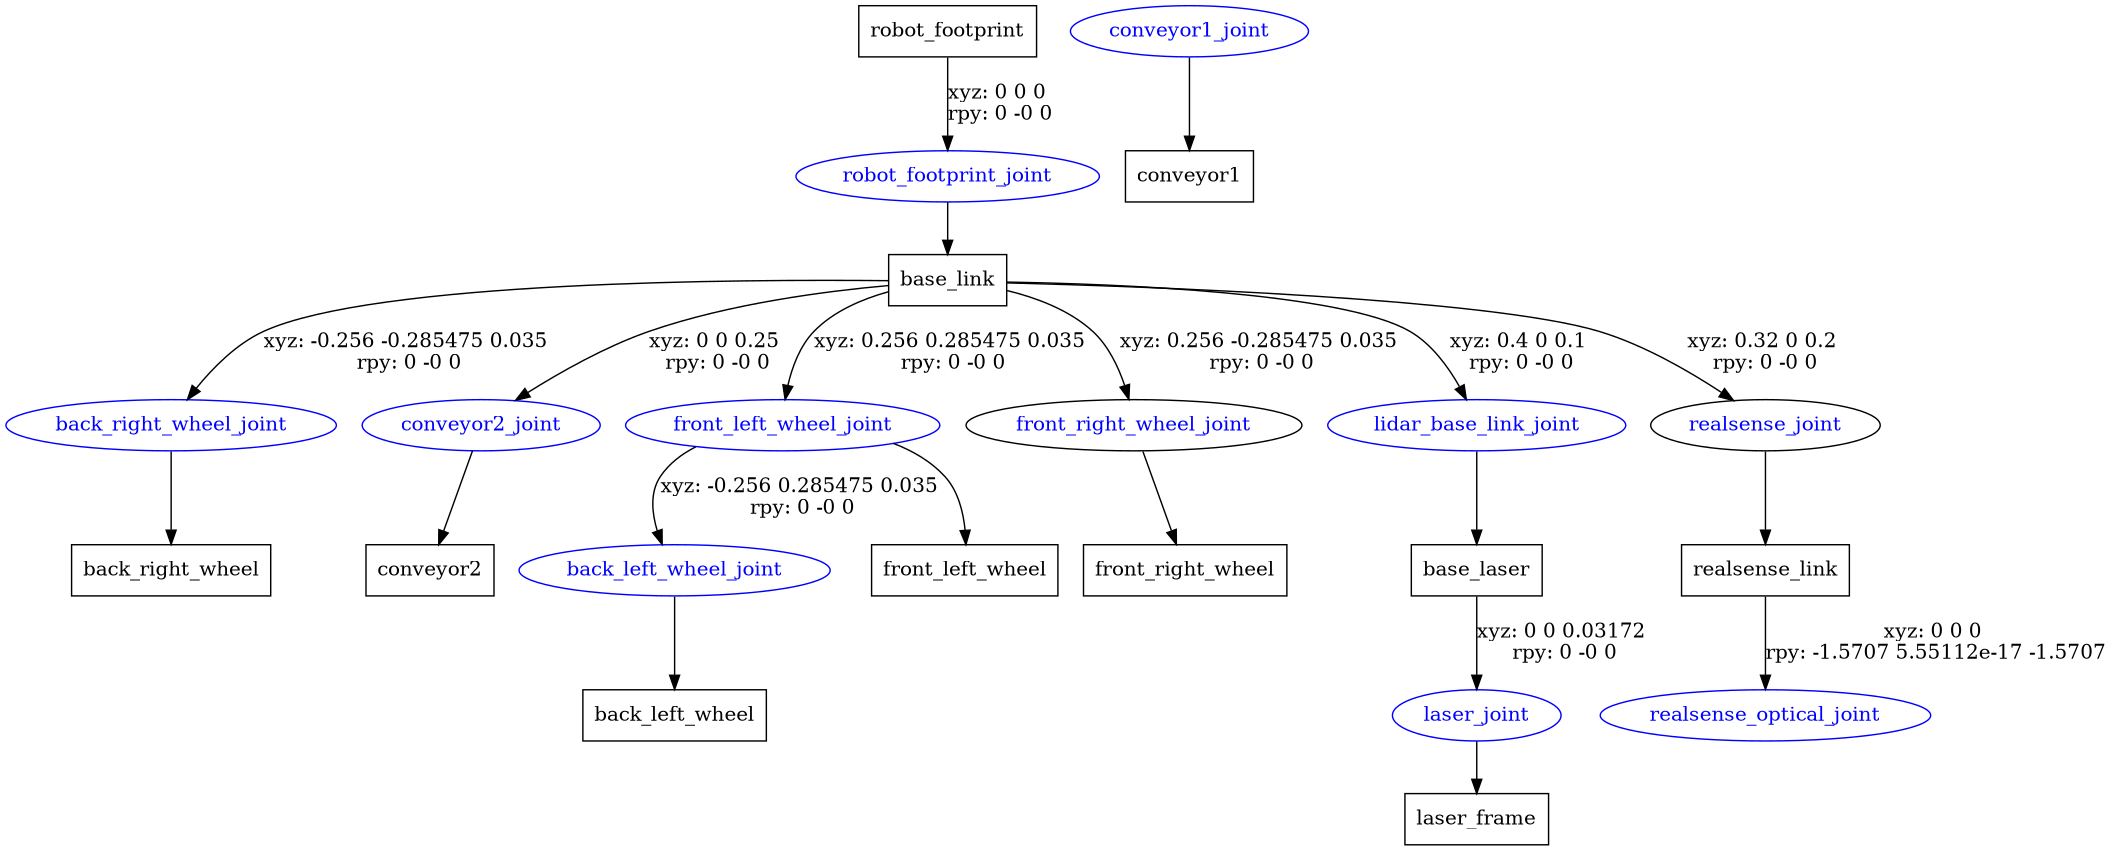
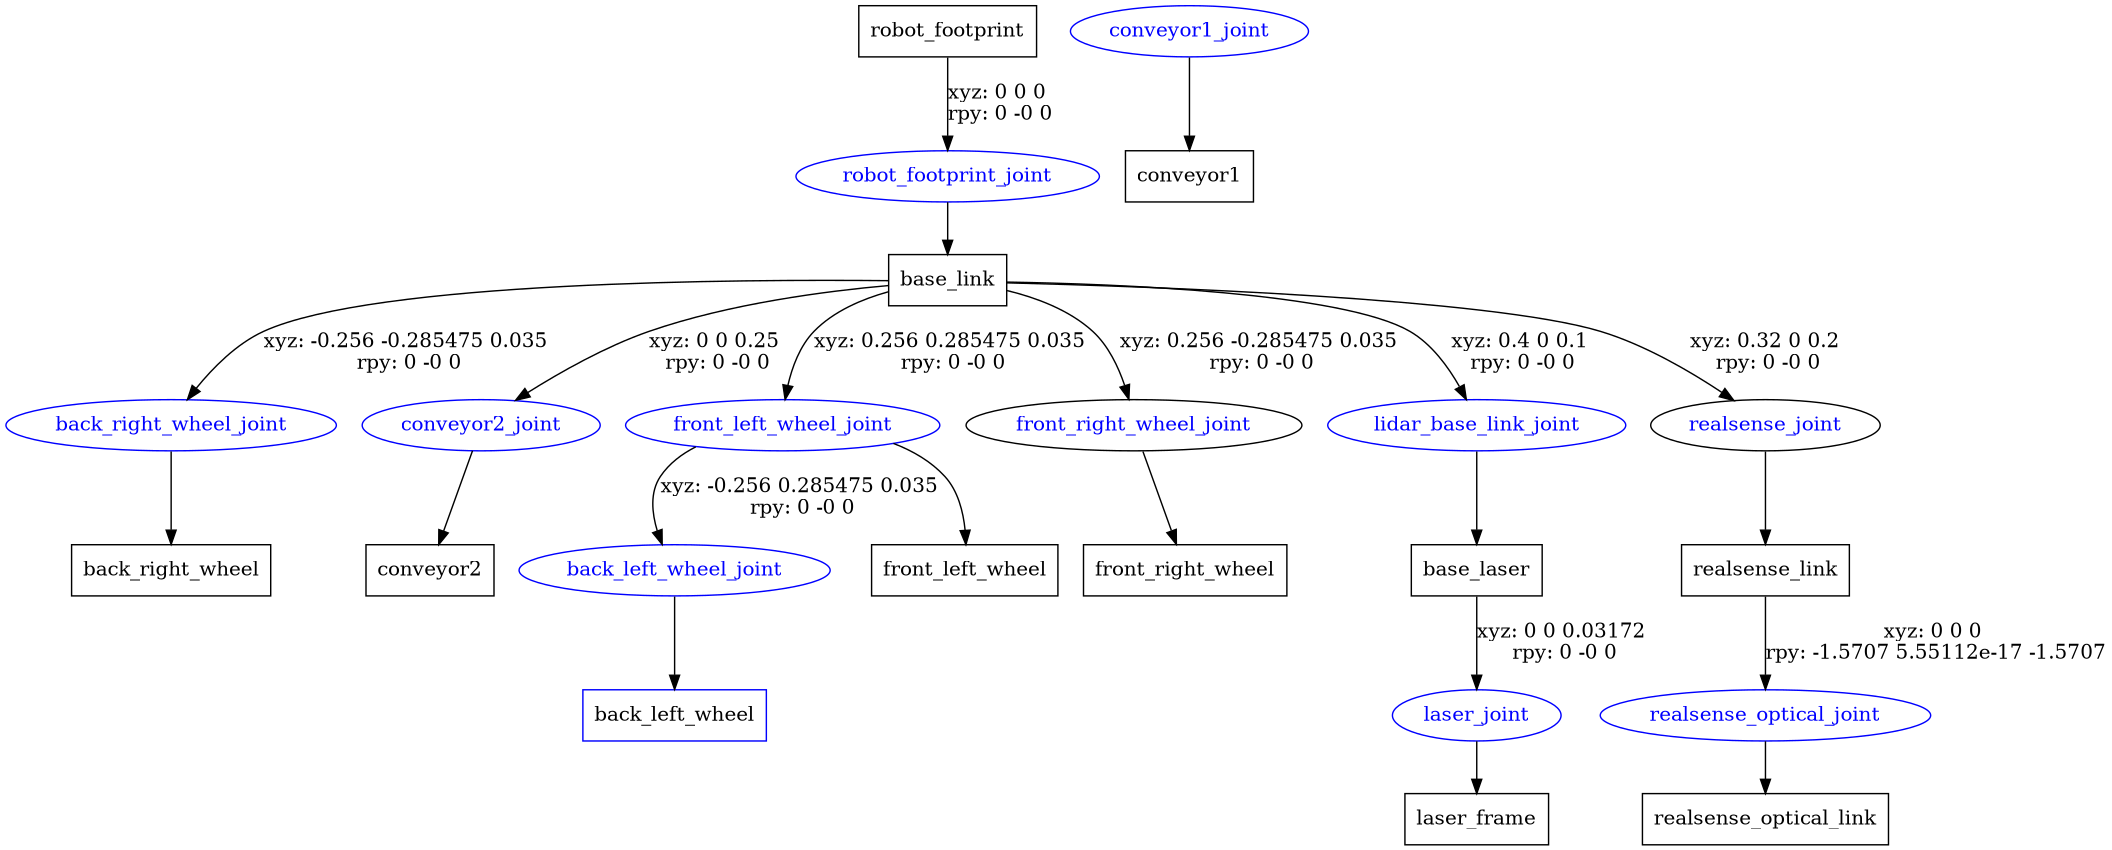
node "back_left_wheel": color black -> blue
node "realsense_optical_link": added
